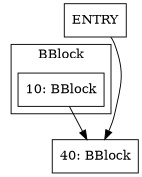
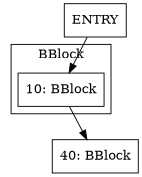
edge "ENTRY" -> "40: BBlock": now "ENTRY" -> "10: BBlock"
